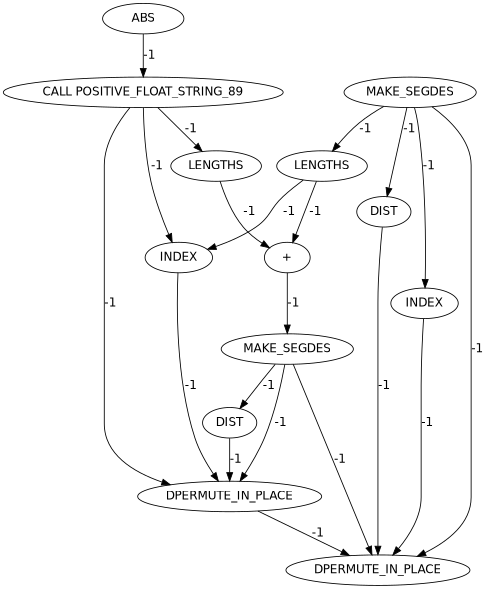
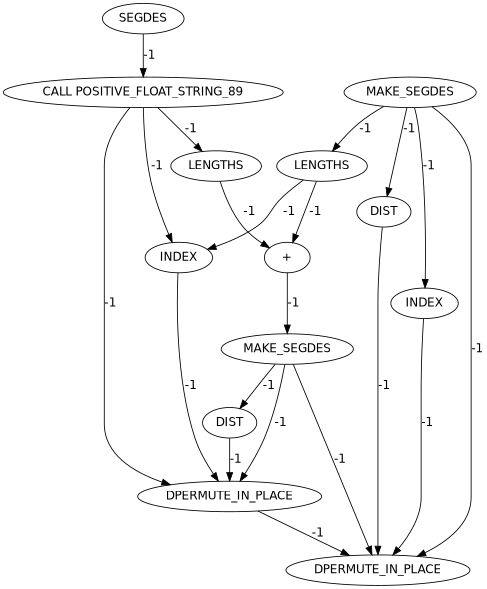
node "ABS": label "ABS" -> "SEGDES"
